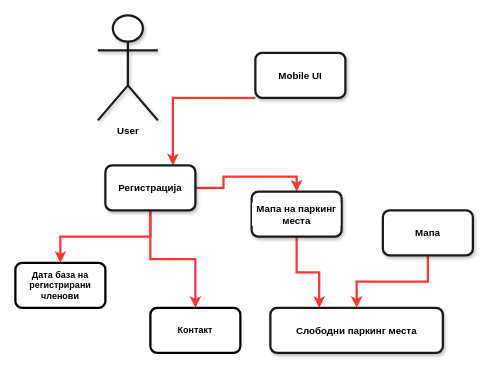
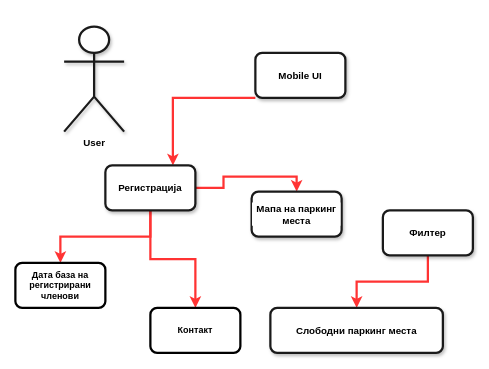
node "User": moved (128, 68) -> (94, 79)
node "Мапа": label "Мапа" -> "Филтер"
edge "Мапа на паркинг места" -> "Слободни паркинг места": removed
